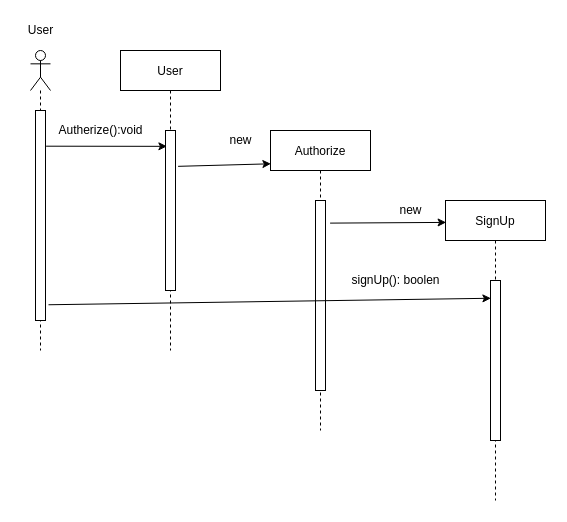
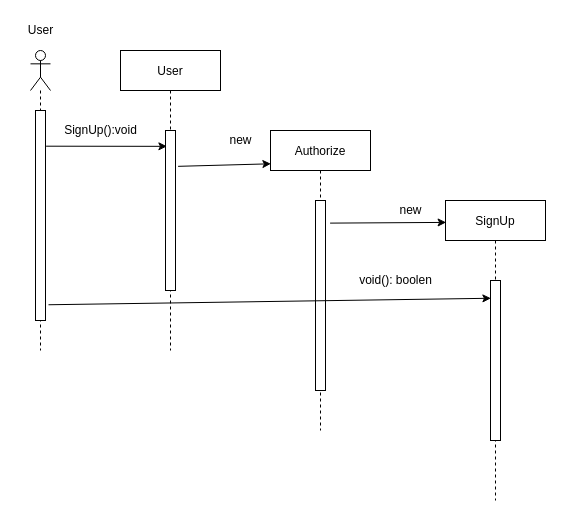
node "Autherize():void": label "Autherize():void" -> "SignUp():void"
node "signUp(): boolen": label "signUp(): boolen" -> "void(): boolen"
